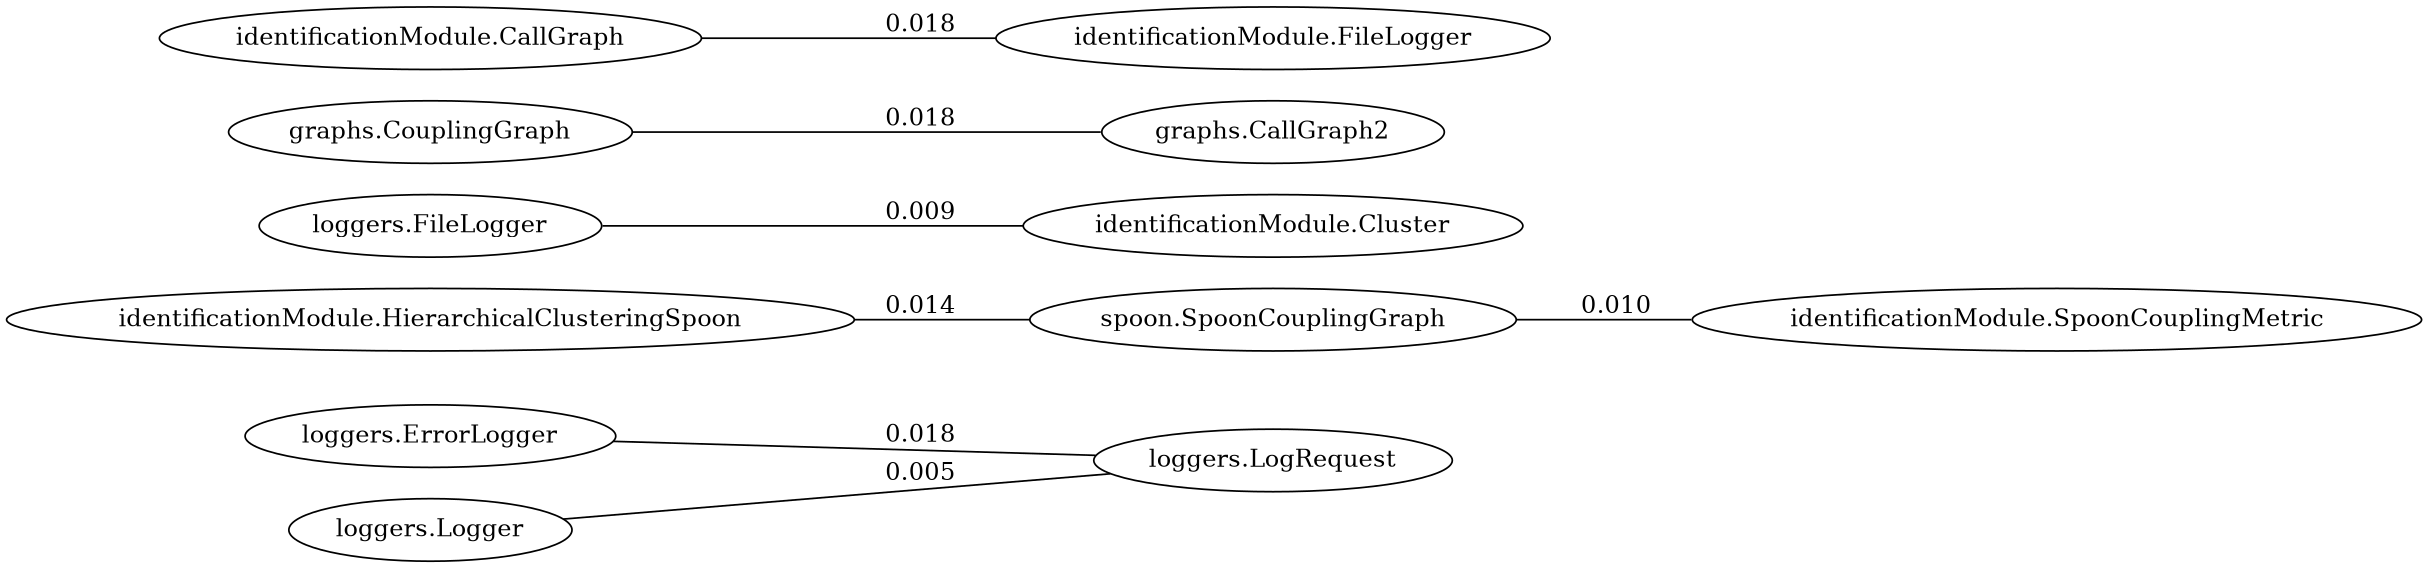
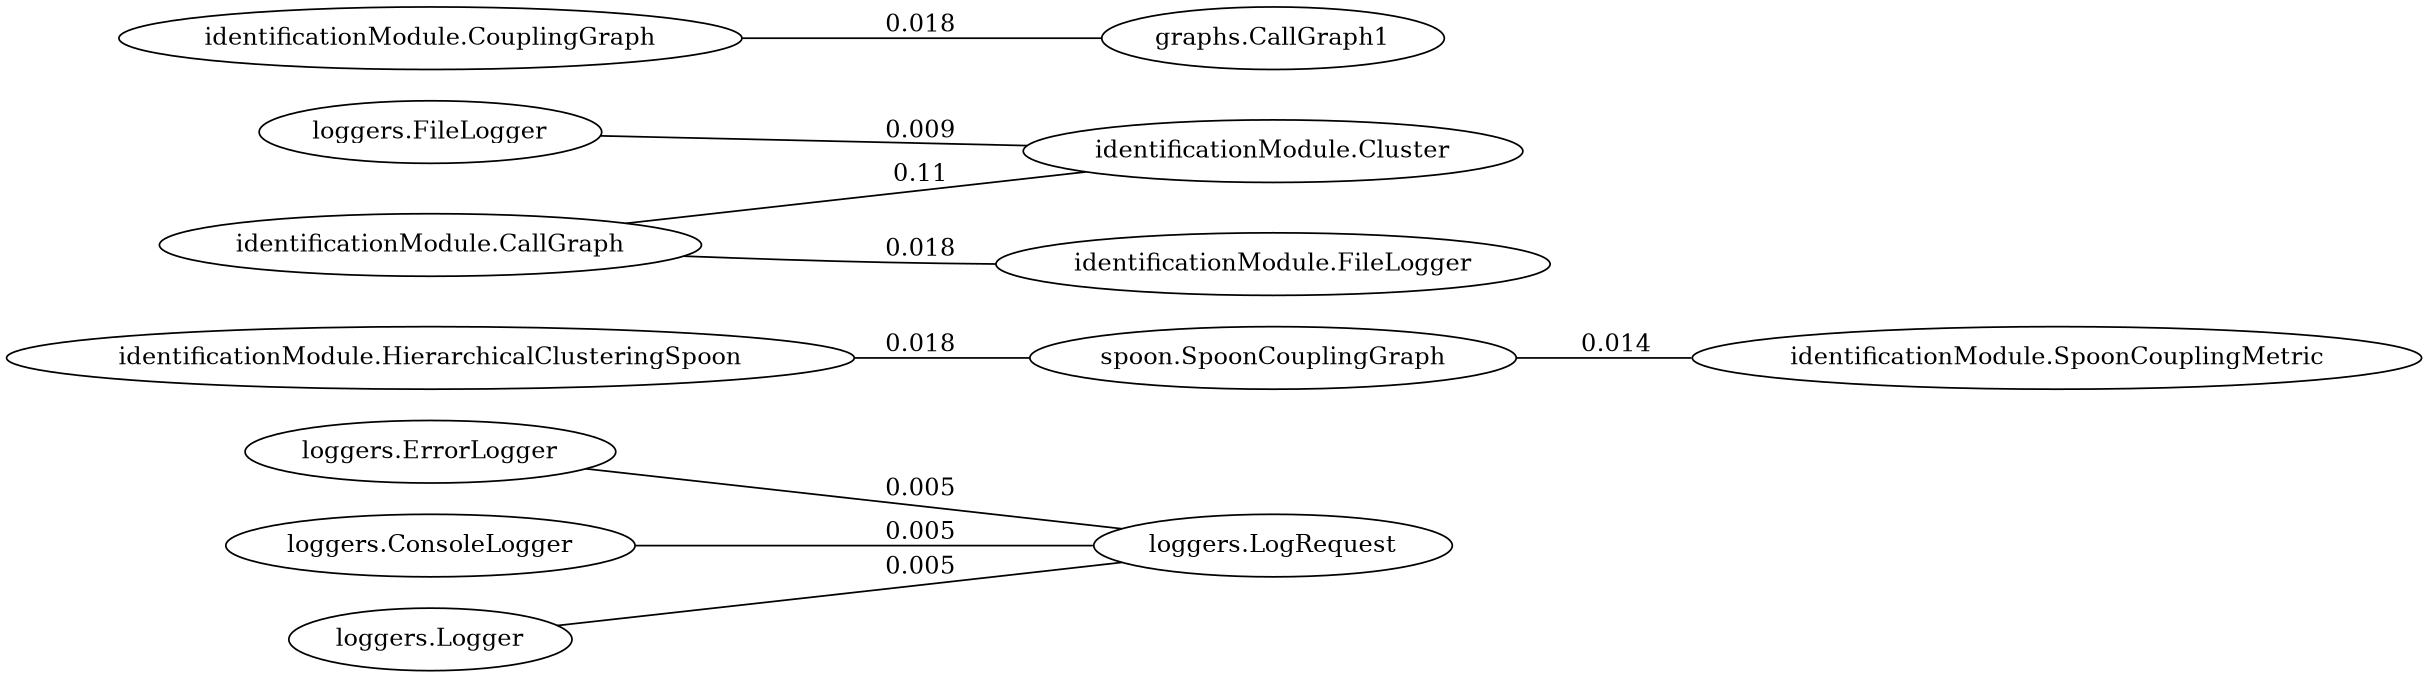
node "graphs.CouplingGraph": label "graphs.CouplingGraph" -> "identificationModule.CouplingGraph"
node "graphs.CallGraph2": label "graphs.CallGraph2" -> "graphs.CallGraph1"
edge "identificationModule.Cluster" -- "identificationModule.CallGraph": added, label "0.11"
edge "identificationModule.HierarchicalClusteringSpoon" -- "spoon.SpoonCouplingGraph": label "0.014 " -> "0.018 "
edge "spoon.SpoonCouplingGraph" -- "identificationModule.SpoonCouplingMetric": label "0.010 " -> "0.014 "
edge "loggers.ErrorLogger" -- "loggers.LogRequest": label "0.018 " -> "0.005 "
node "loggers.ConsoleLogger": added
